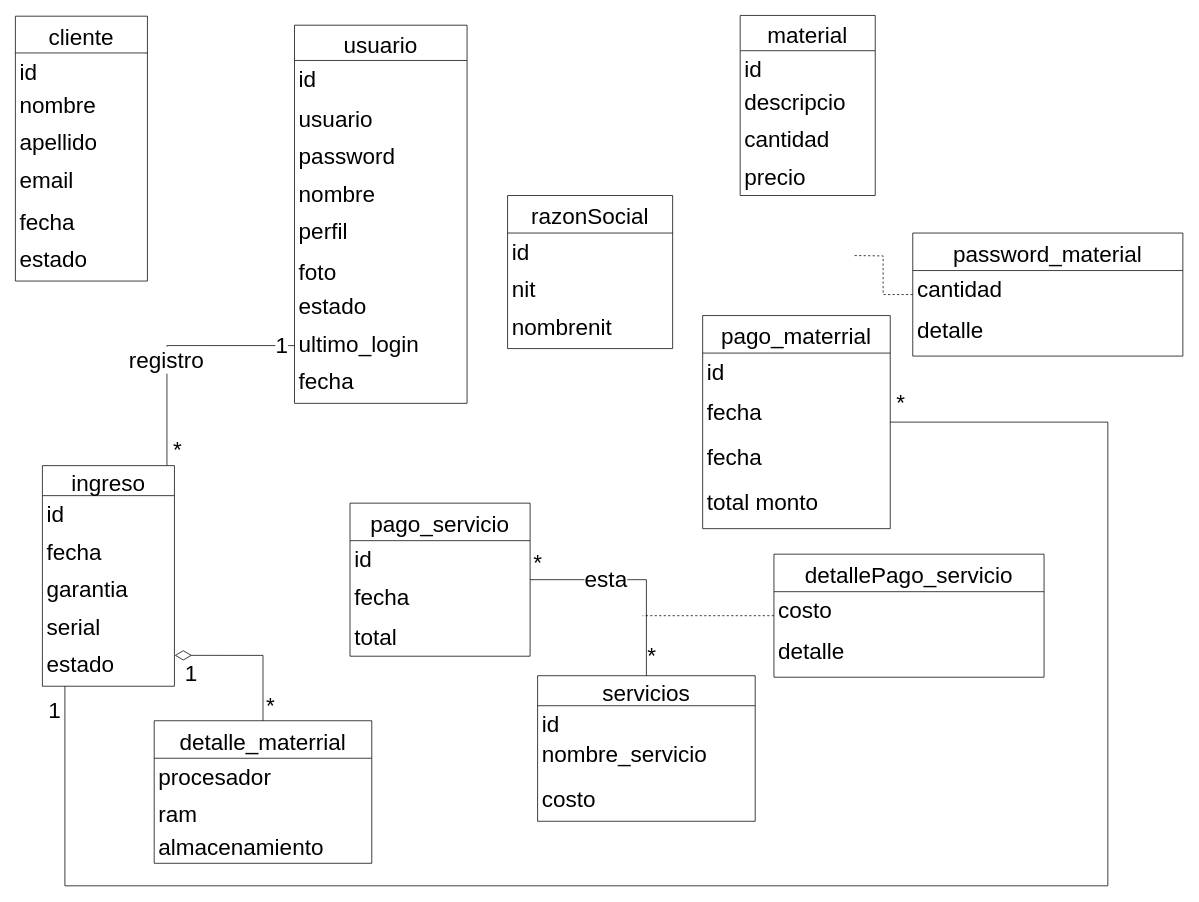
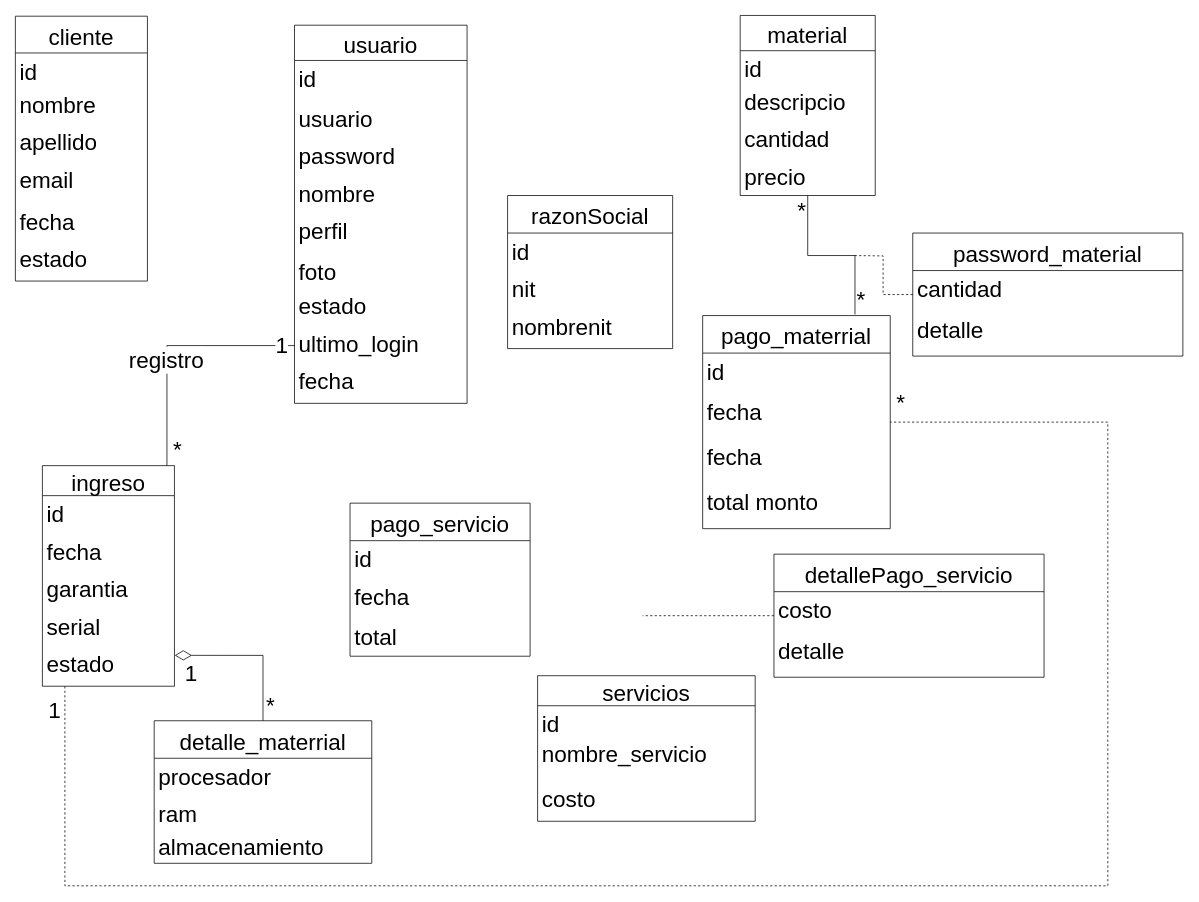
edge "material" -- "pago_materrial": added, labels "*", "*"
edge "pago_servicio" -- "servicios": removed, labels "*", "esta", "*"
edge "pago_materrial" -- "ingreso": style solid -> dashed
